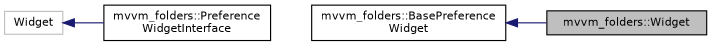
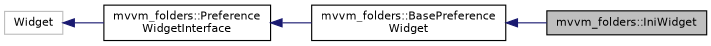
edge "mvvm_folders::BasePreference Widget" -> "mvvm_folders::Preference WidgetInterface": added
node "mvvm_folders::Widget": label "mvvm_folders::Widget" -> "mvvm_folders::IniWidget"
